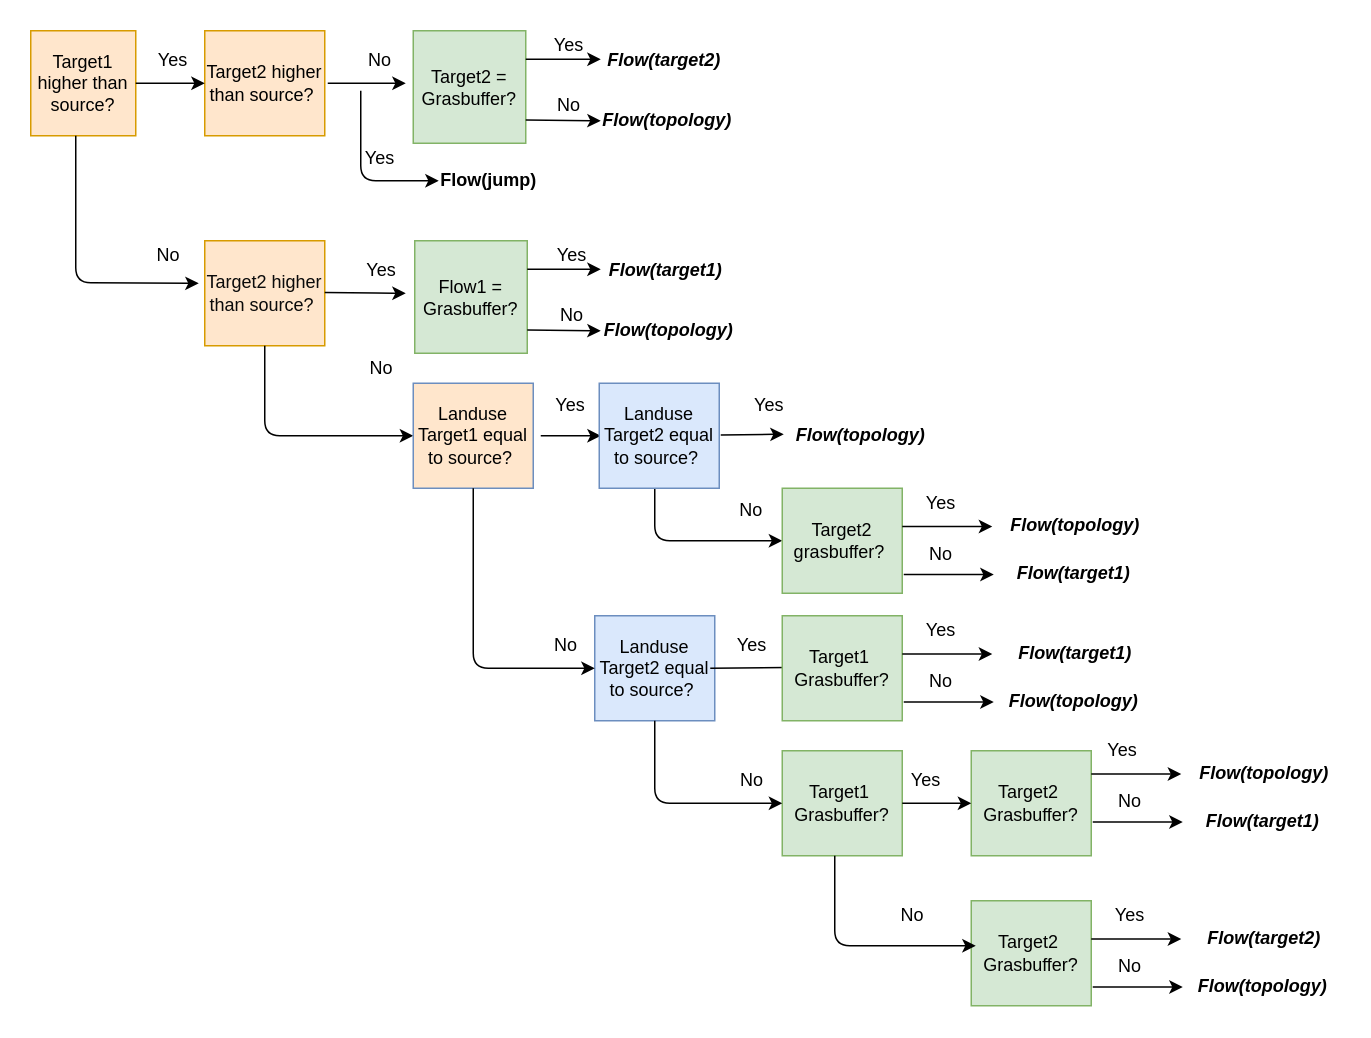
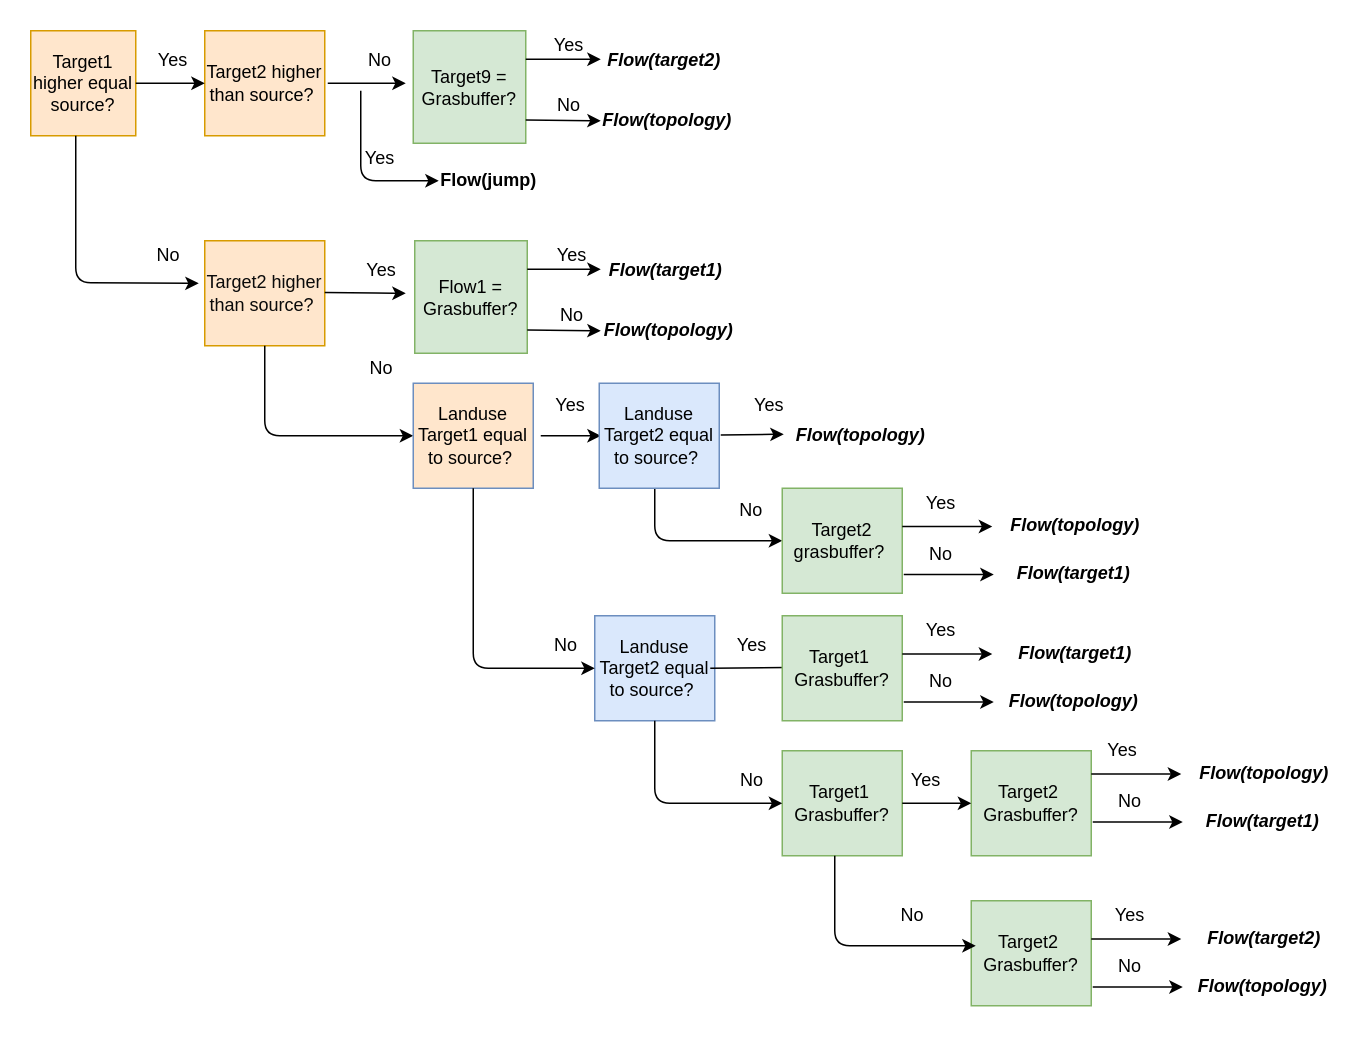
node "Target1 higher than source?": label "Target1 higher than source?" -> "Target1 higher equal source?"
node "Target2 = Grasbuffer?": label "Target2 = Grasbuffer?" -> "Target9 = Grasbuffer?"
